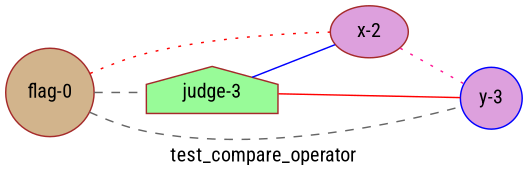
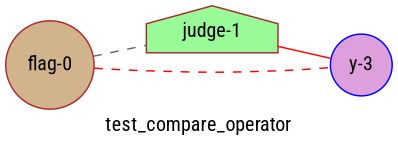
node "x-2": removed
node "judge-3": label "judge-3" -> "judge-1"
edge "flag-0" -- "y-3": color gray40 -> red
